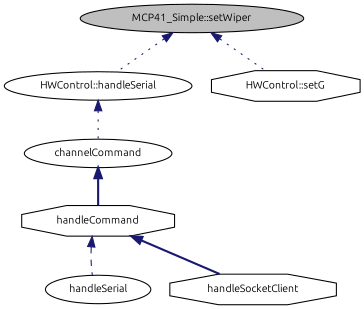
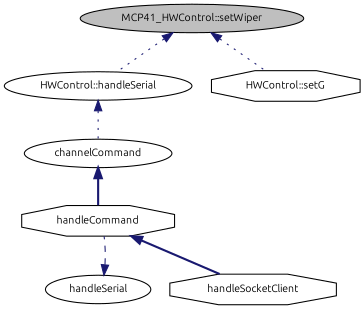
node "MCP41_Simple::setWiper": label "MCP41_Simple::setWiper" -> "MCP41_HWControl::setWiper"
edge "handleSerial" -> "handleCommand": reversed
